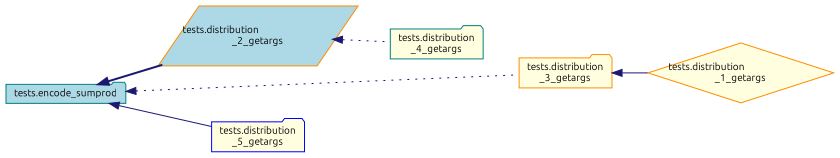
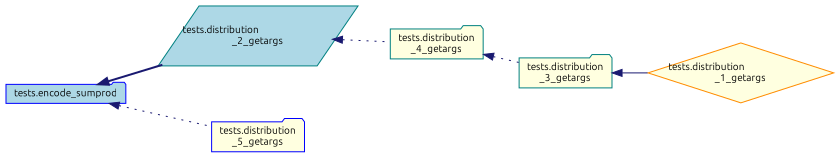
node "tests.distribution _2_getargs": color darkorange -> teal
node "tests.distribution _3_getargs": color darkorange -> teal
edge "tests.distribution _3_getargs" -> "tests.encode_sumprod": now "tests.distribution _3_getargs" -> "tests.distribution _4_getargs"
node "tests.encode_sumprod": color teal -> blue
edge "tests.distribution _5_getargs" -> "tests.encode_sumprod": style solid -> dotted
